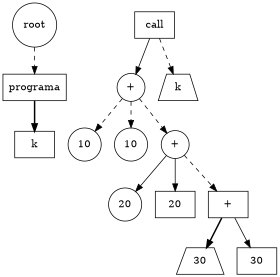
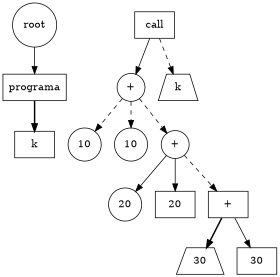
edge "root" -> "programa": style dashed -> solid
